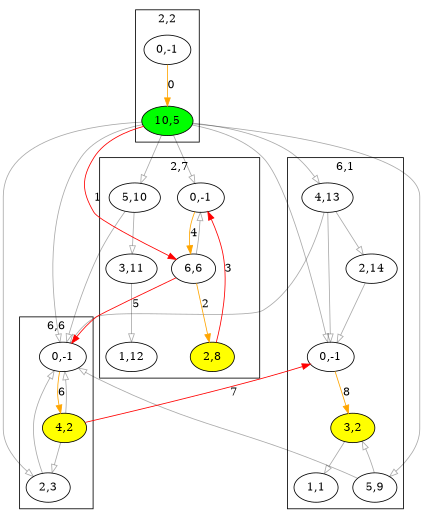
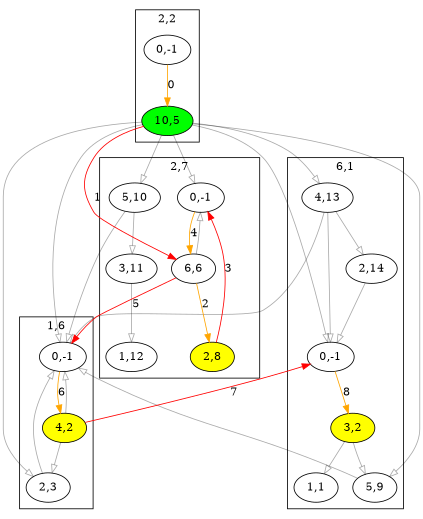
cluster "6,6": label "6,6" -> "1,6"
edge "5,9" -> "3,2": reversed
